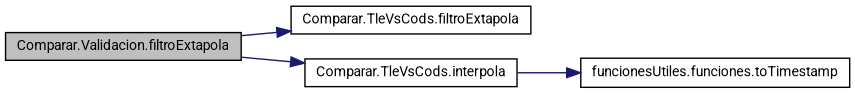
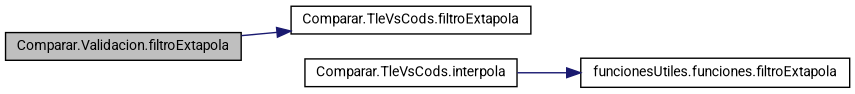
edge "Comparar.Validacion.filtroExtapola" -> "Comparar.TleVsCods.interpola": removed
node "funcionesUtiles.funciones.toTimestamp": label "funcionesUtiles.funciones.toTimestamp" -> "funcionesUtiles.funciones.filtroExtapola"
